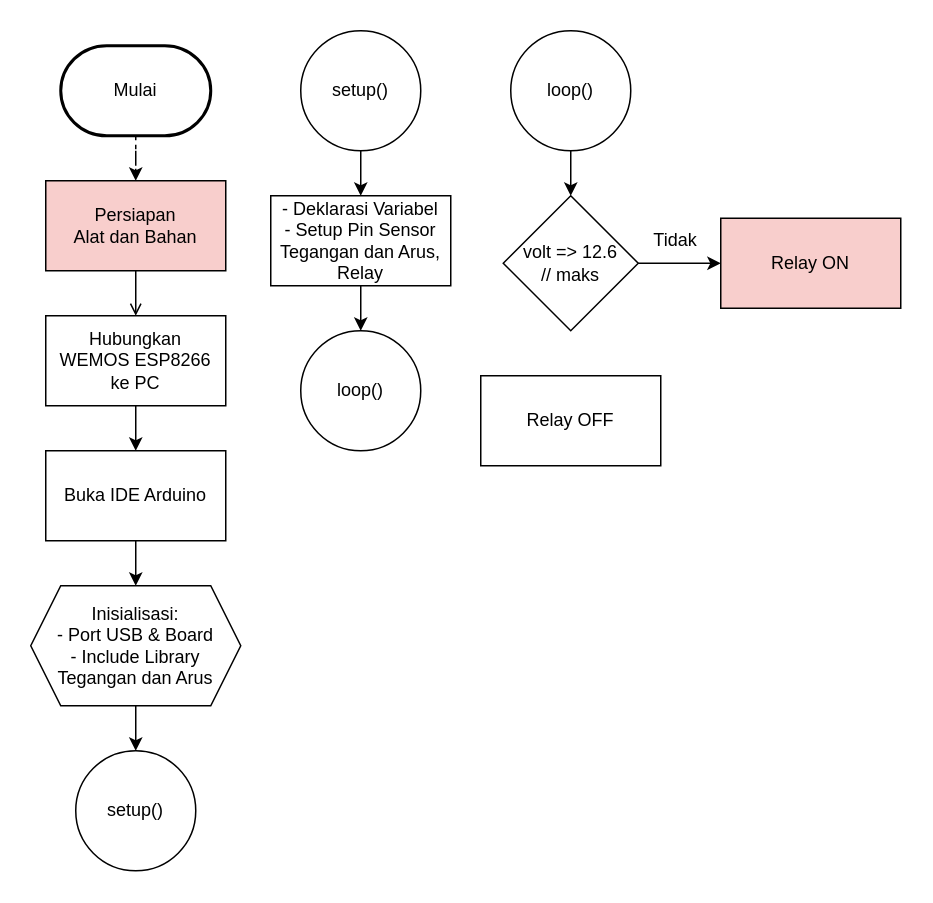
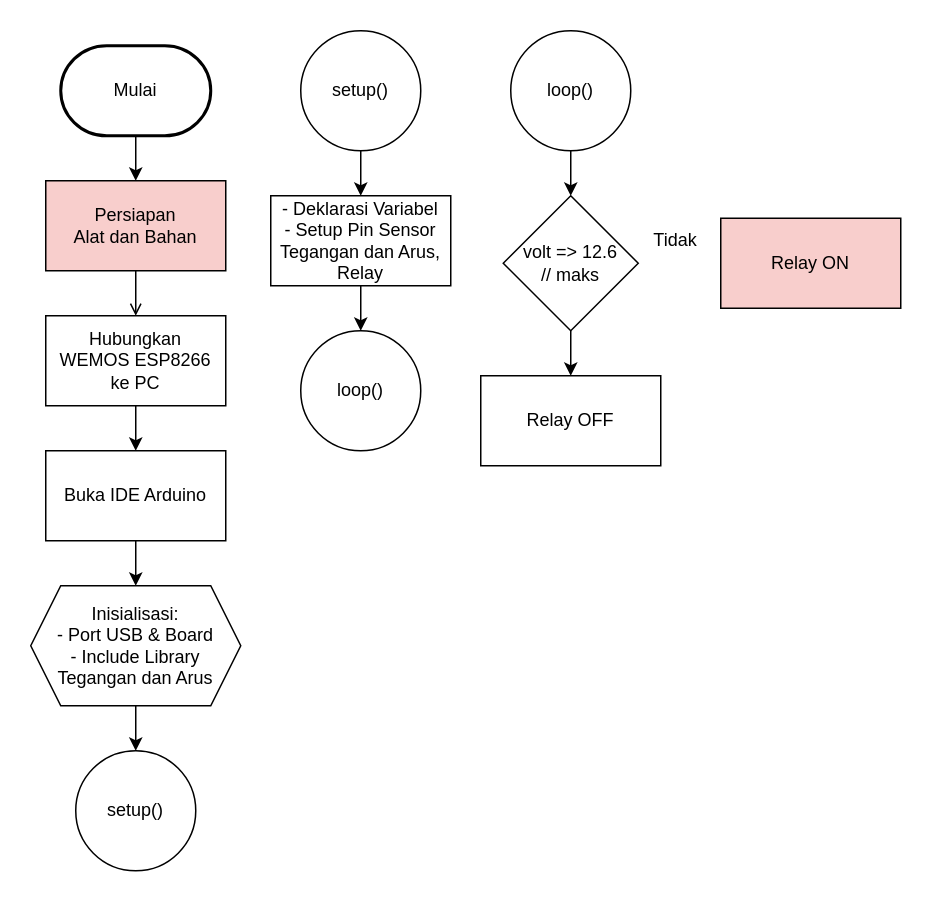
edge "Mulai" -> "Persiapan Alat dan Bahan": style dashed -> solid
edge "volt => 12.6 // maks" -> "Relay ON": removed
edge "volt => 12.6 // maks" -> "Relay OFF": added
